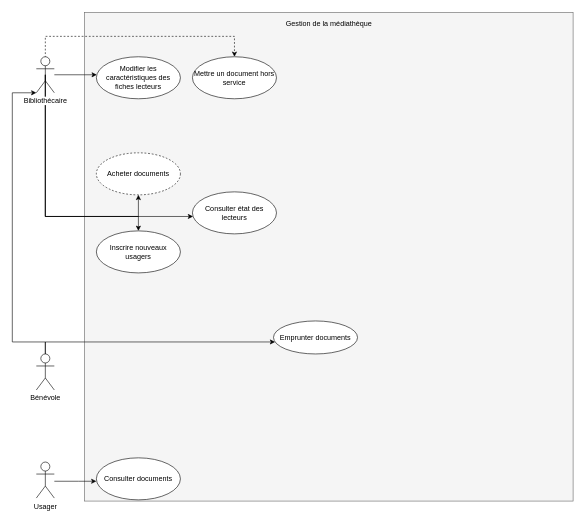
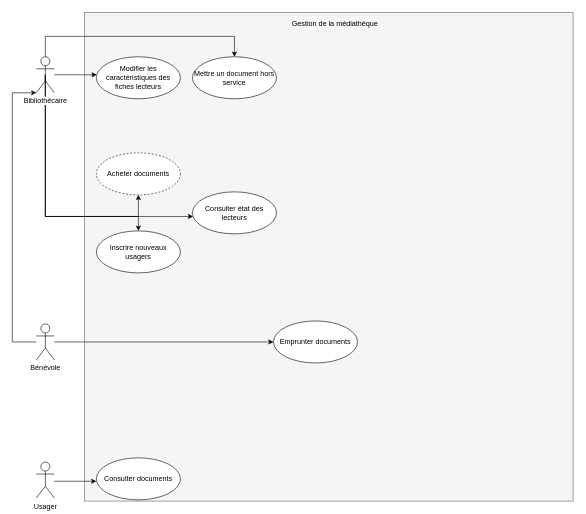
node "Gestion de la médiathèque": moved (329, 24) -> (335, 24)
edge "Bibliothécaire" -> "Mettre un document hors service": style dashed -> solid
node "Emprunter documents": size 84x33 -> 84x42
node "Bénévole": moved (45, 372) -> (45, 342)
